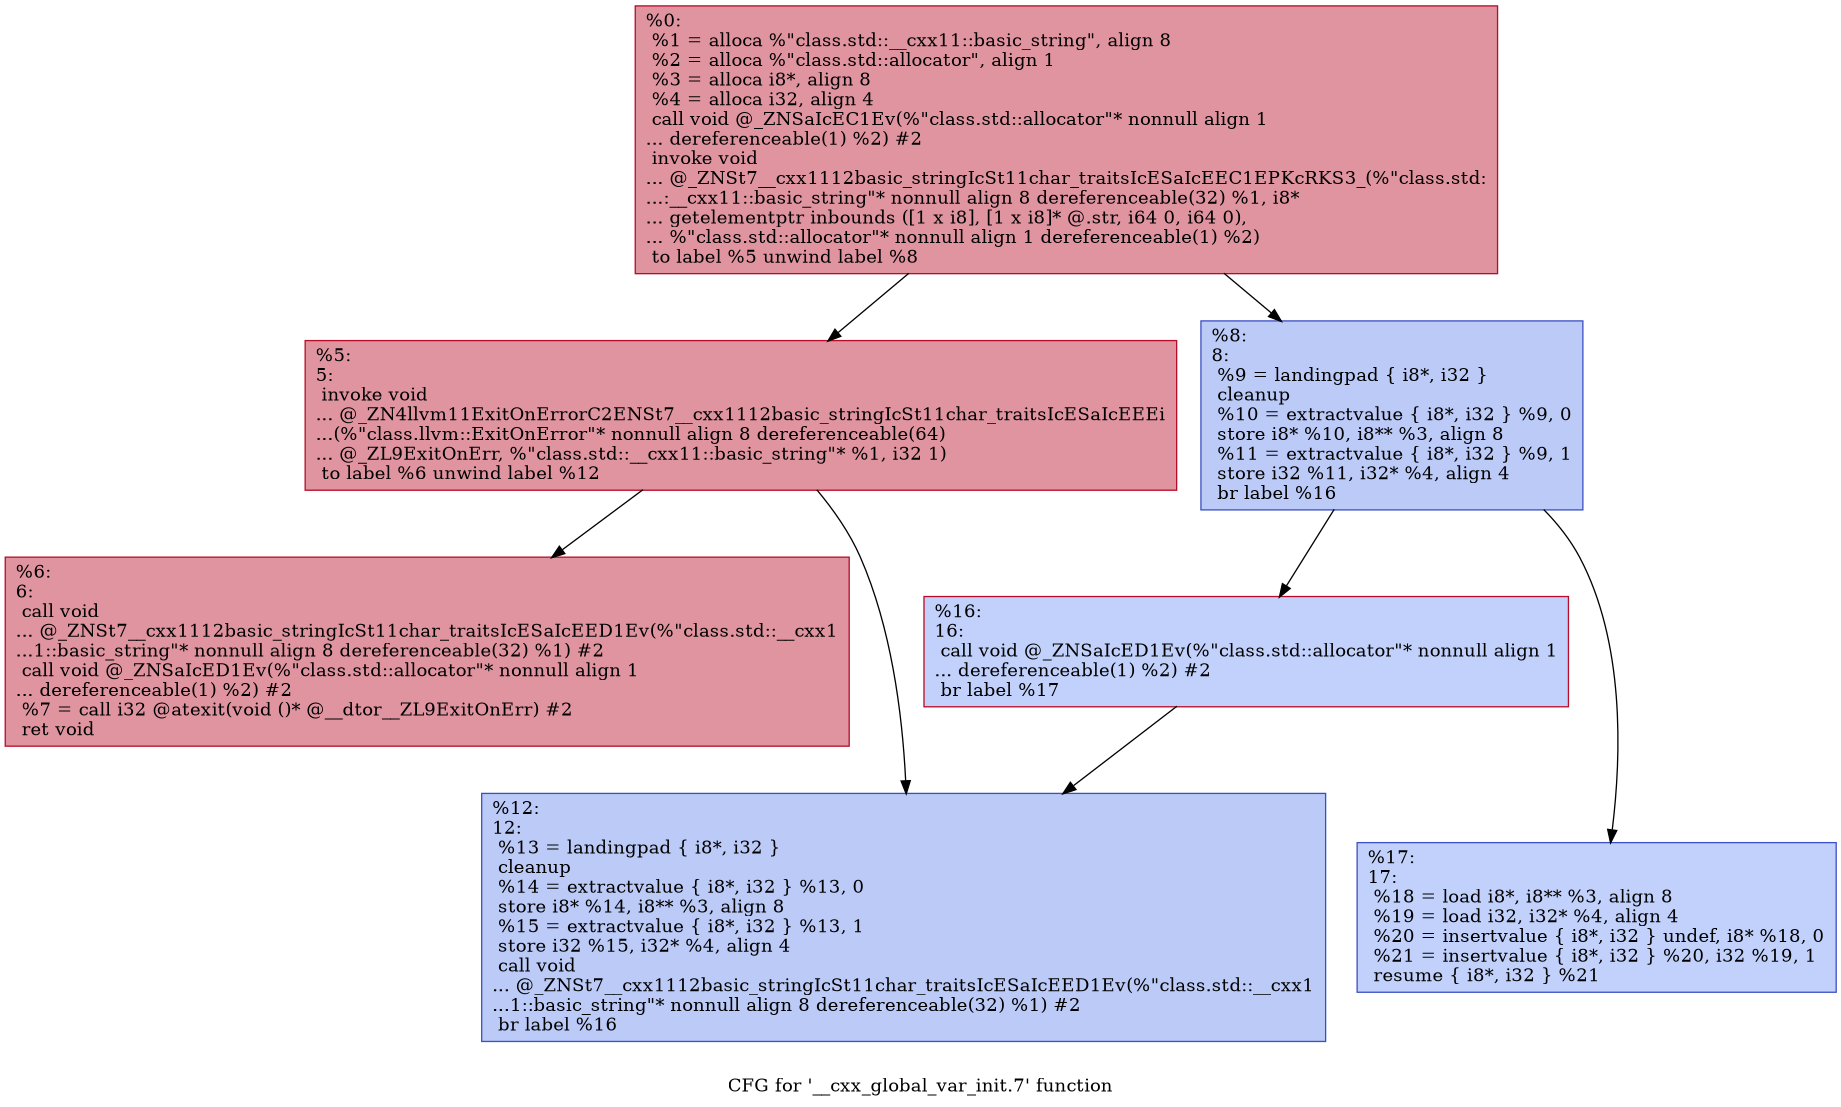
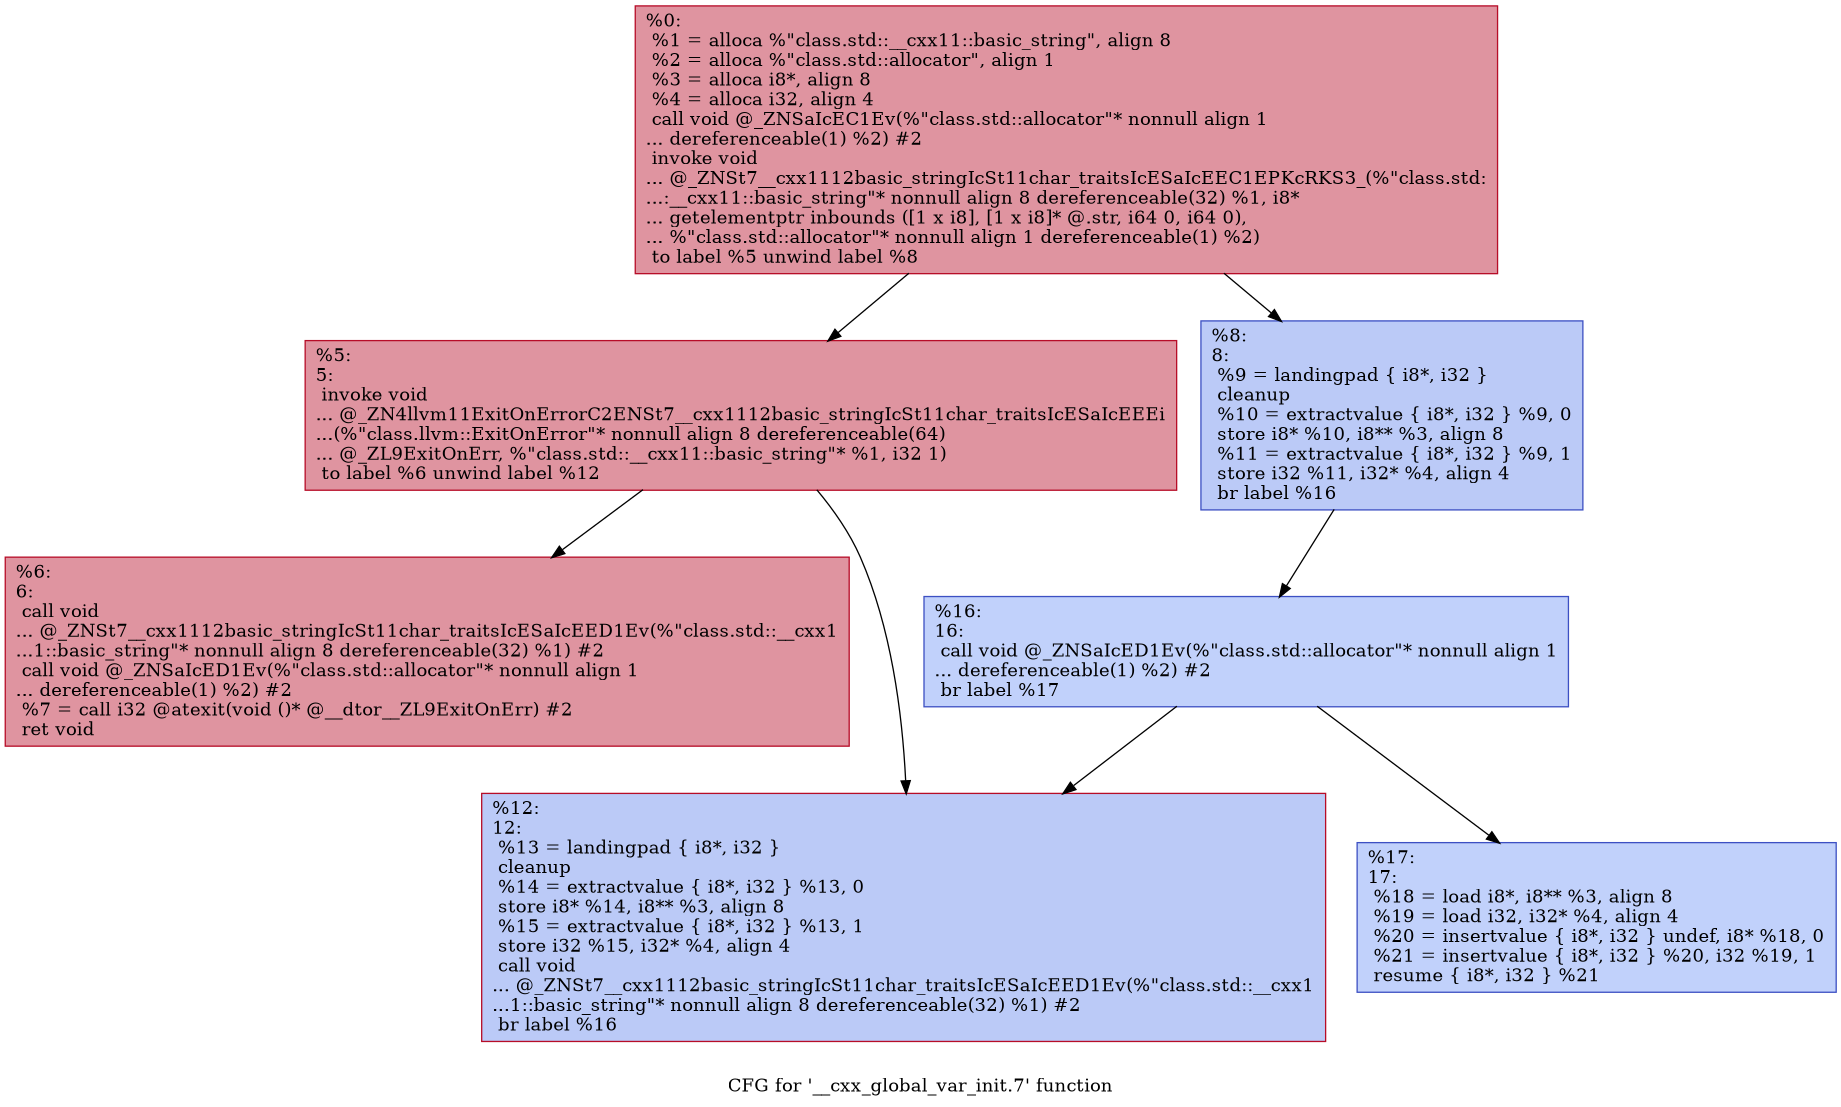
node "%16:": color #b70d28ff -> #3d50c3ff
edge "%8:" -> "%17:": now "%16:" -> "%17:"
node "%12:": color #3d50c3ff -> #b70d28ff
